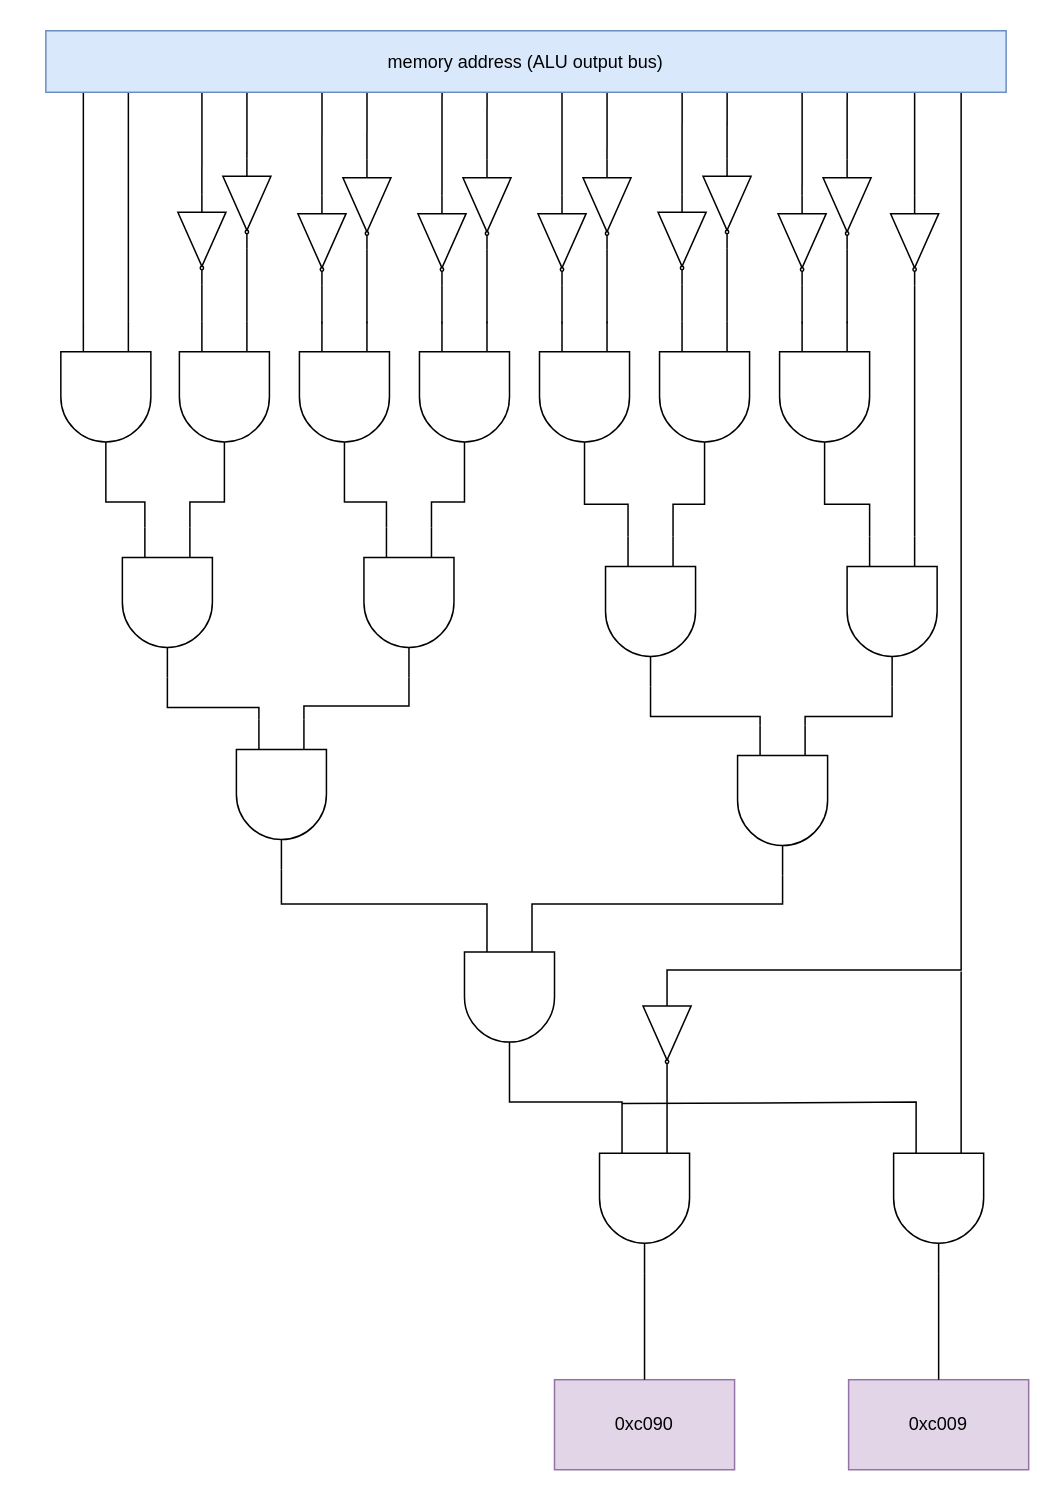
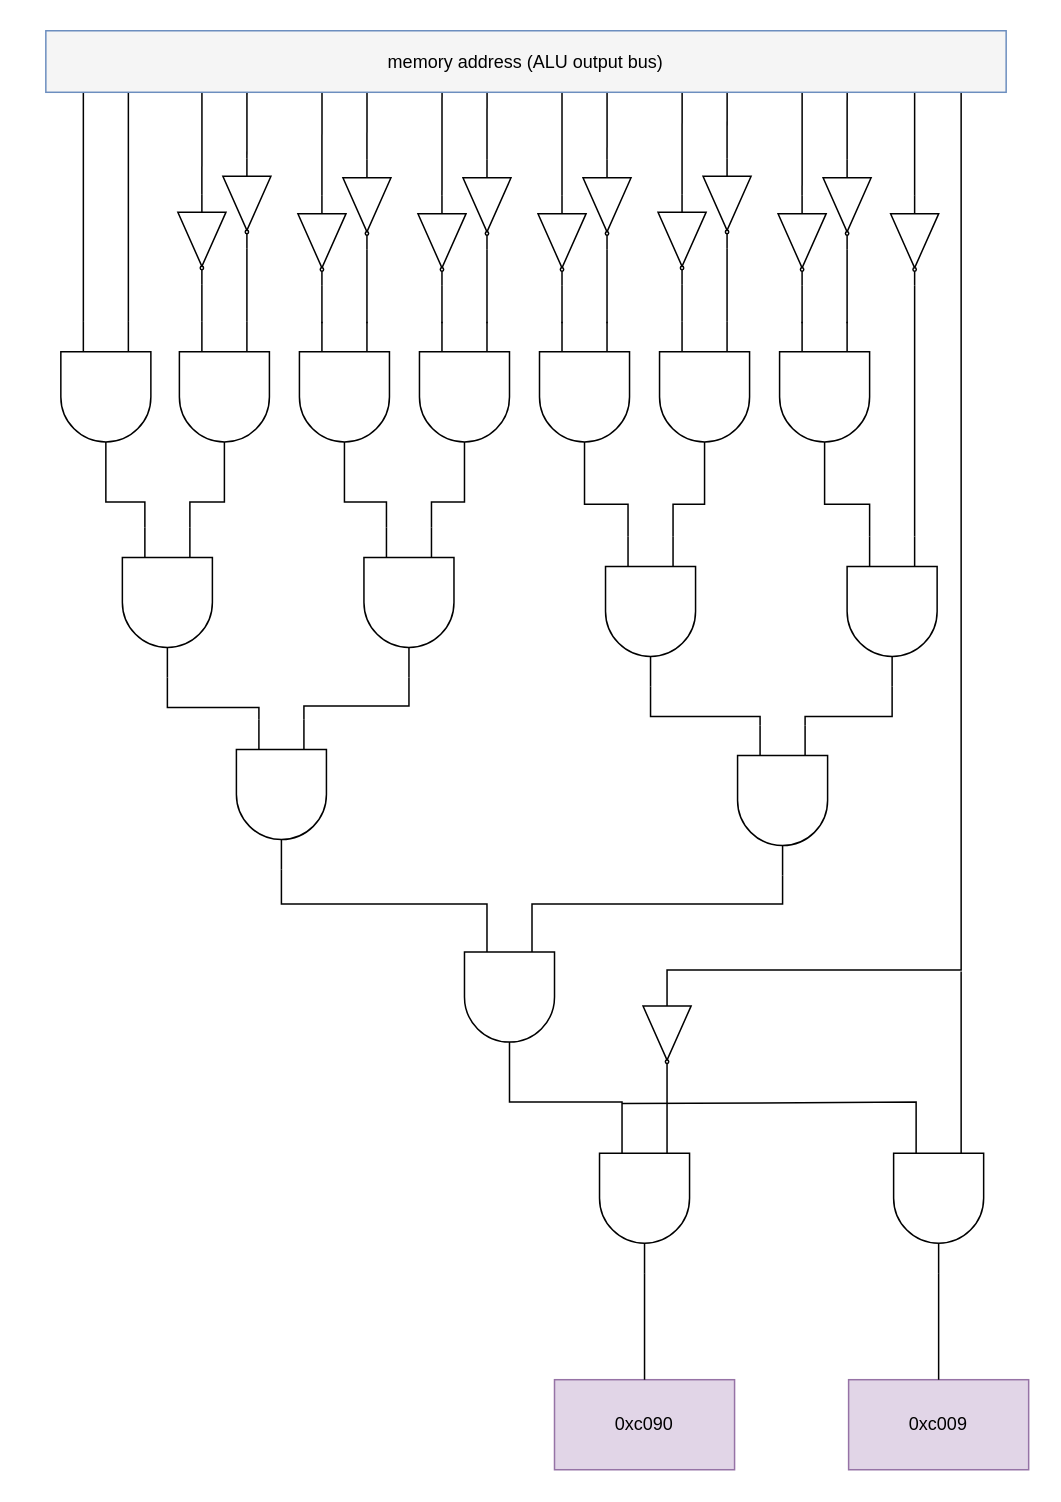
node "memory address (ALU output bus)": fillcolor #dae8fc -> #f5f5f5
